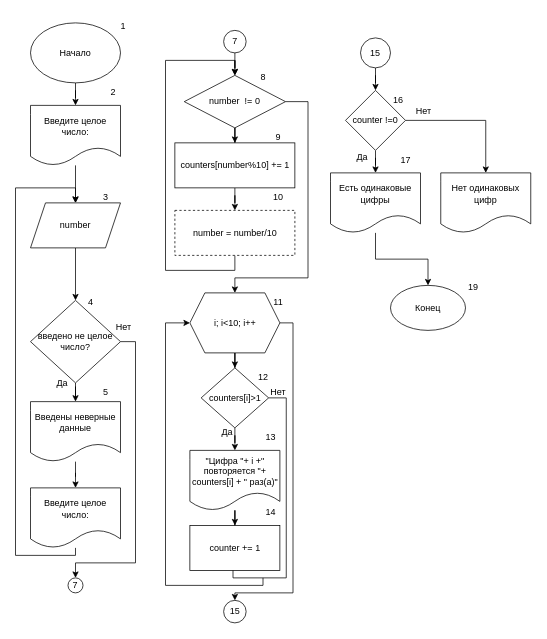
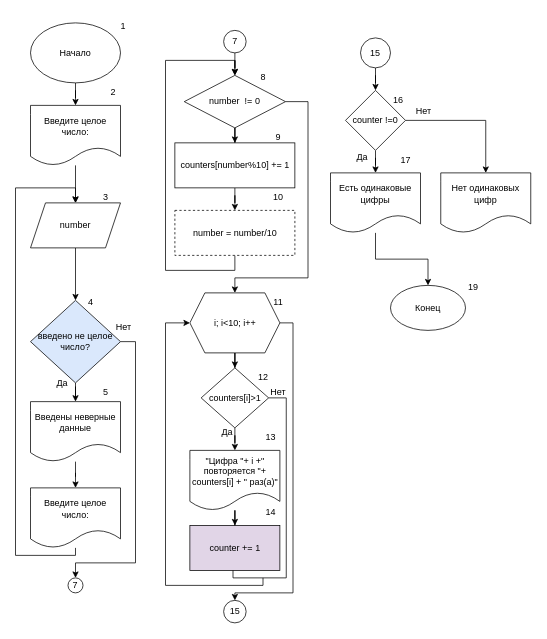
node "введено не целое число?": fillcolor #ffffff -> #dae8fc
node "counter += 1": fillcolor #ffffff -> #e1d5e7
